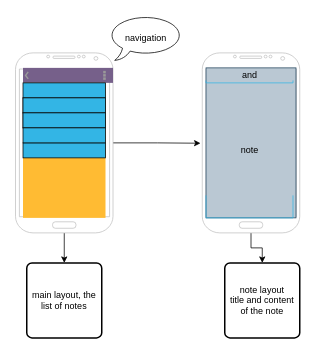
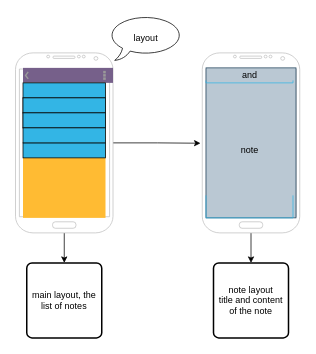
node "navigation": label "navigation" -> "layout"
node "note layout title and content of the note": moved (262, 300) -> (251, 300)
